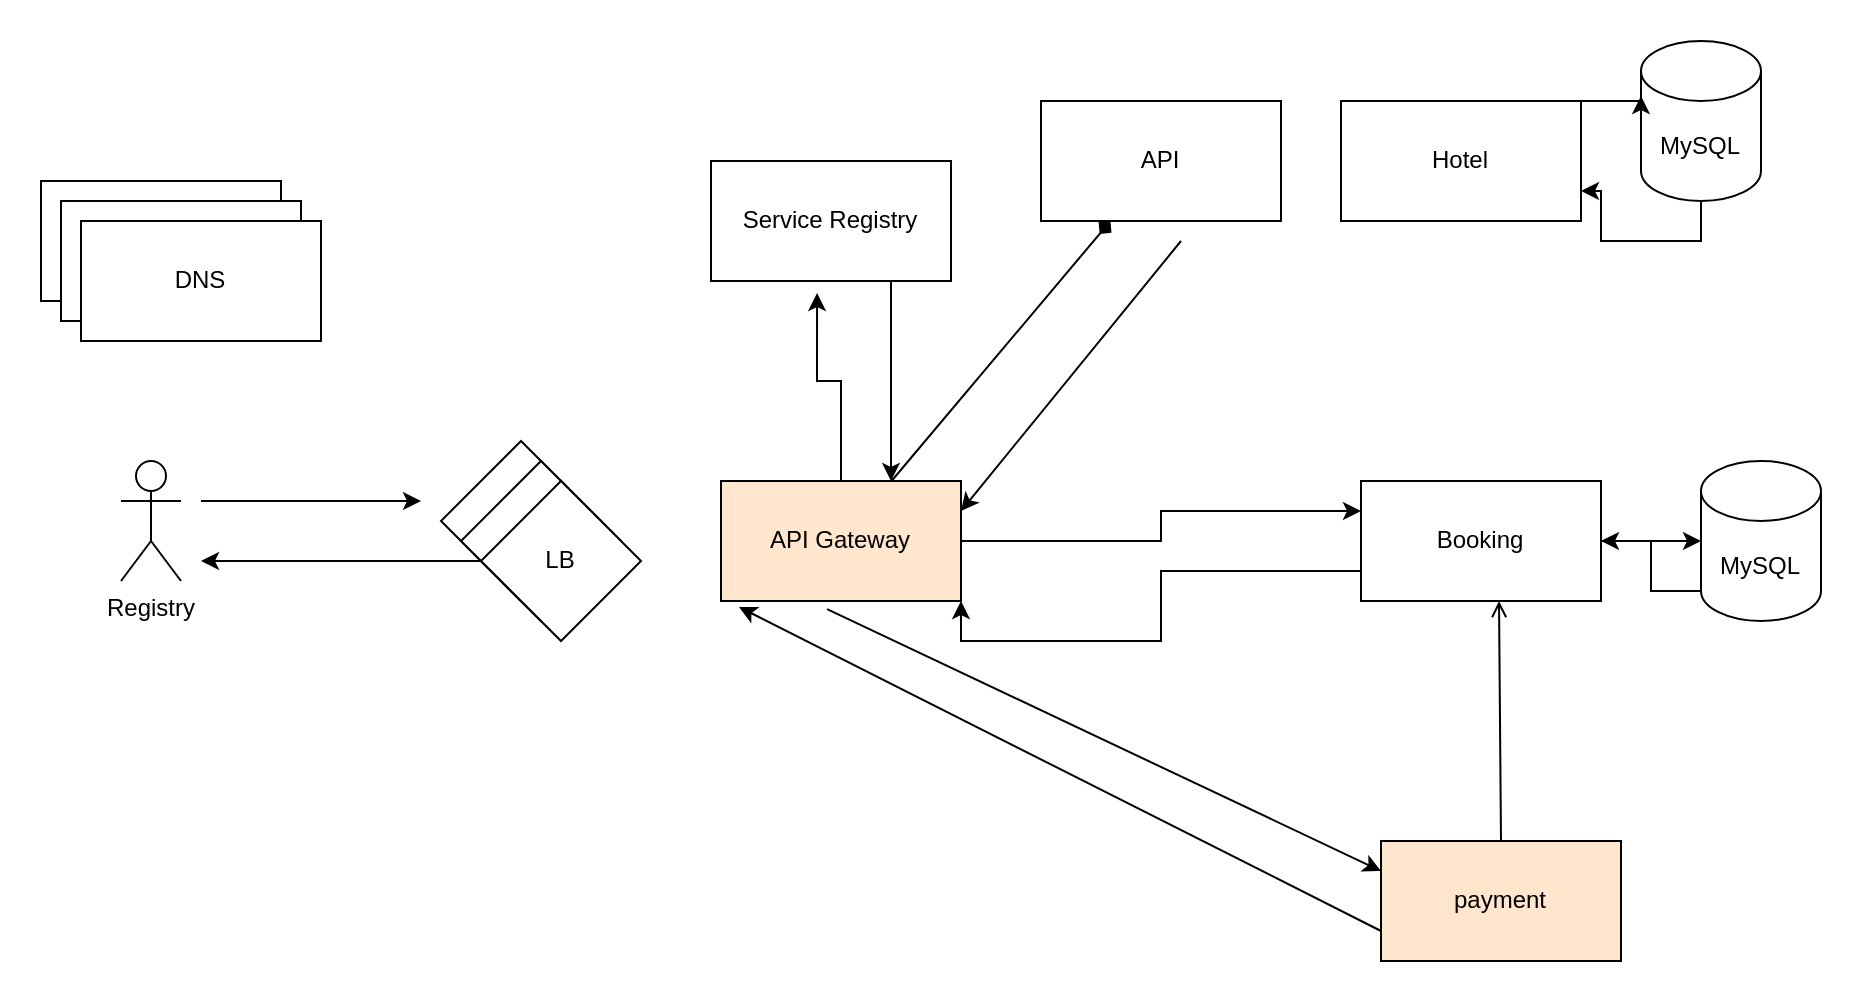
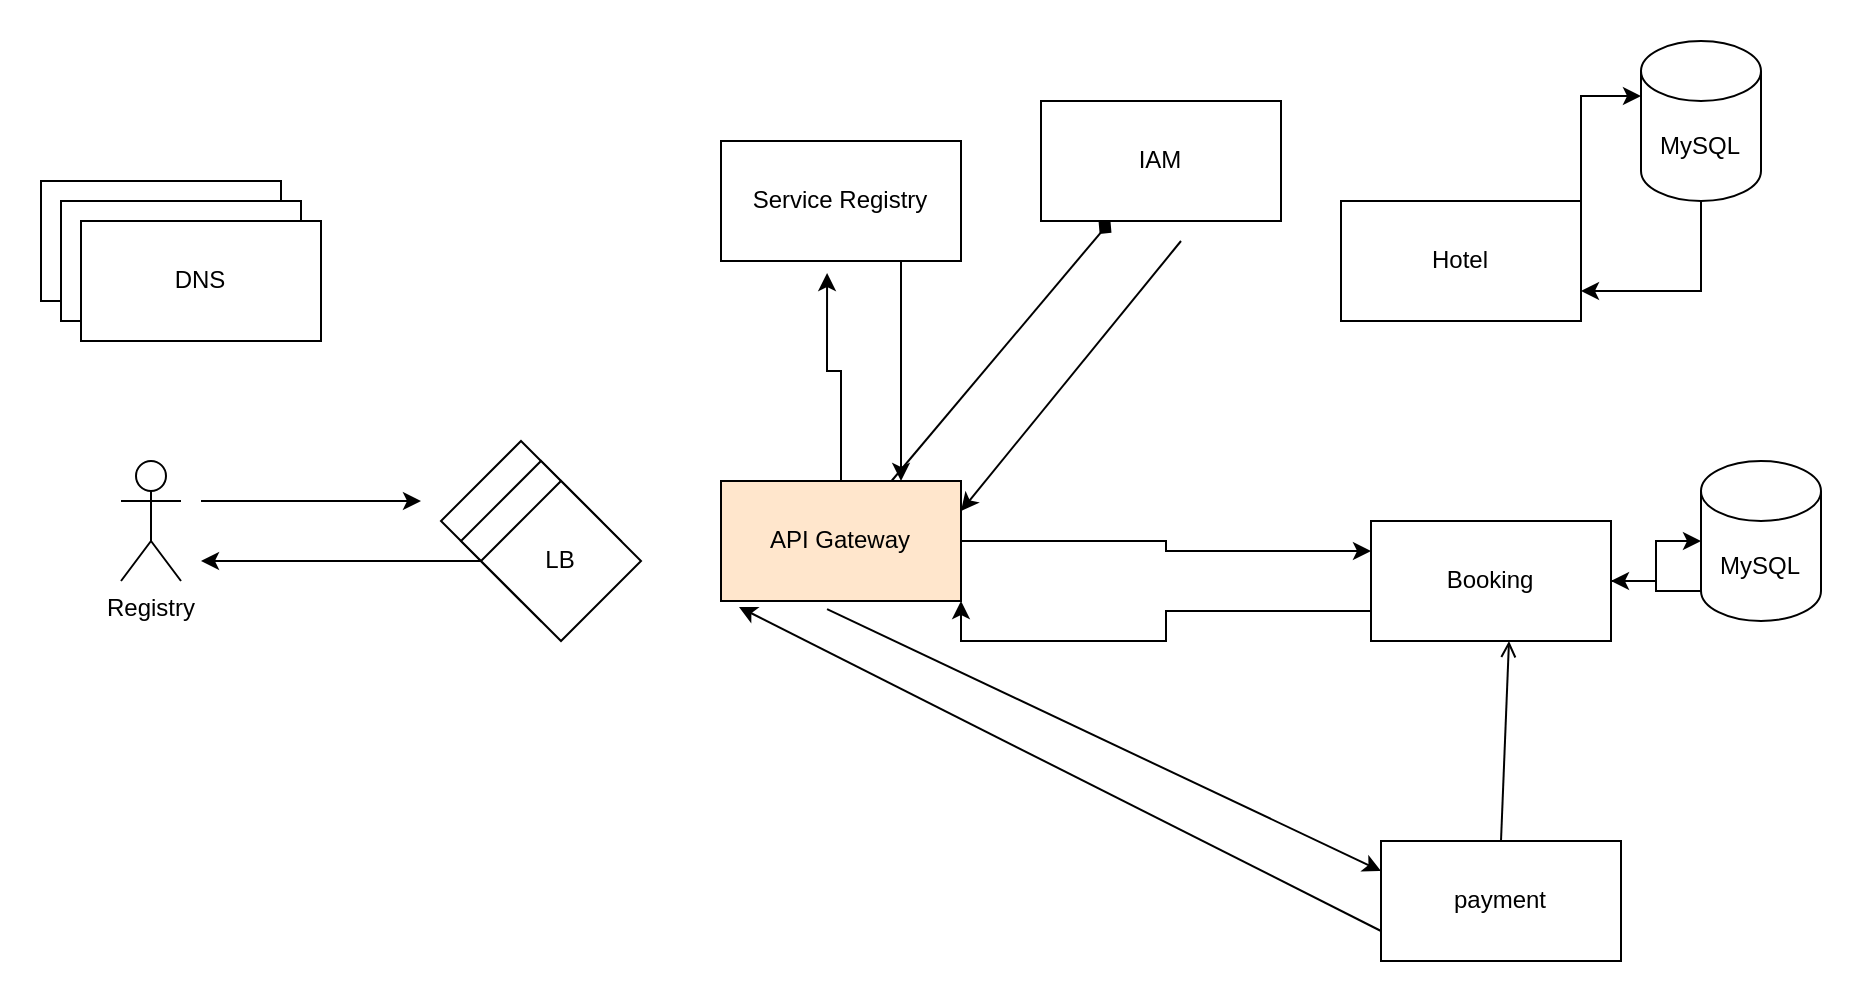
node "API": label "API" -> "IAM"
node "Hotel": moved (1461, 161) -> (1461, 261)
node "Service Registry": moved (831, 221) -> (841, 201)
node "Booking": moved (1481, 541) -> (1491, 581)
node "payment": fillcolor #ffe6cc -> #ffffff
